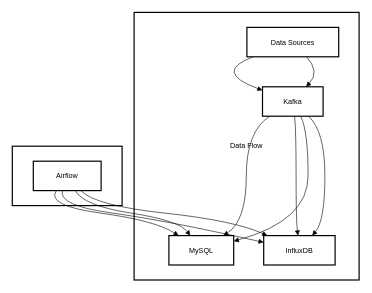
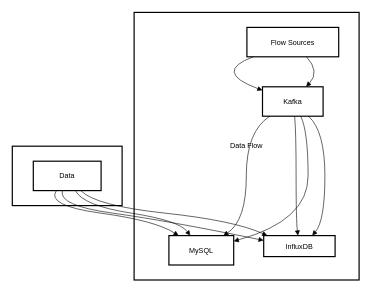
node "Data Sources": label "Data Sources" -> "Flow Sources"
node "Airflow": label "Airflow" -> "Data"
node "InfluxDB": size 71x29 -> 71x21
